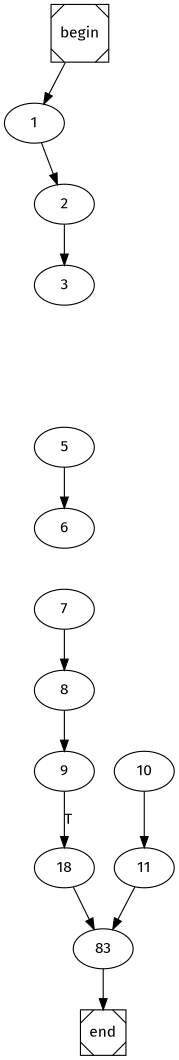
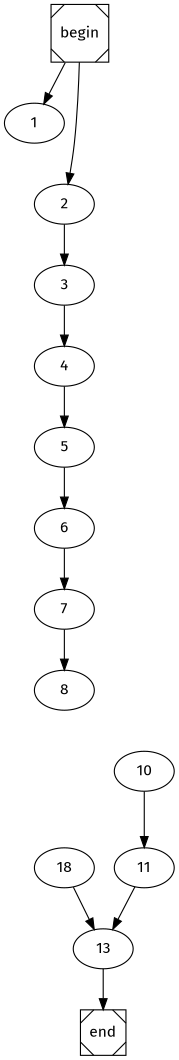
edge "1" -> "2": now "begin" -> "2"
node "4": added
edge "6" -> "7": added
node "9": removed
node "83": label "83" -> "13"
